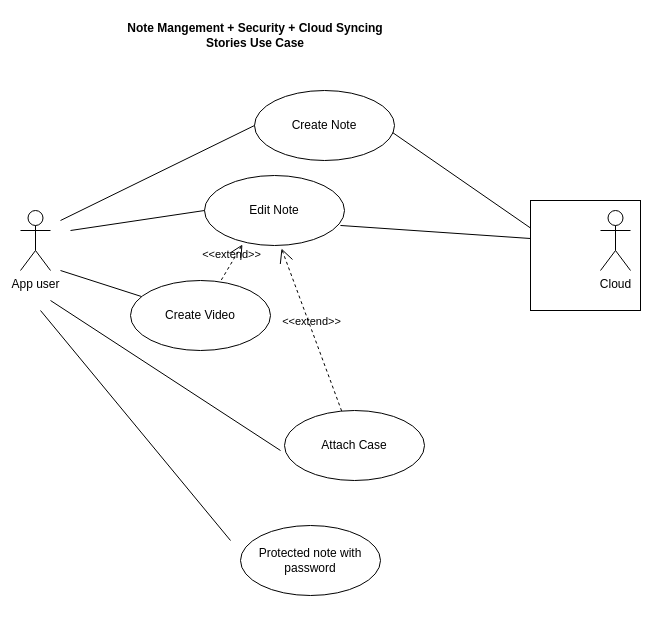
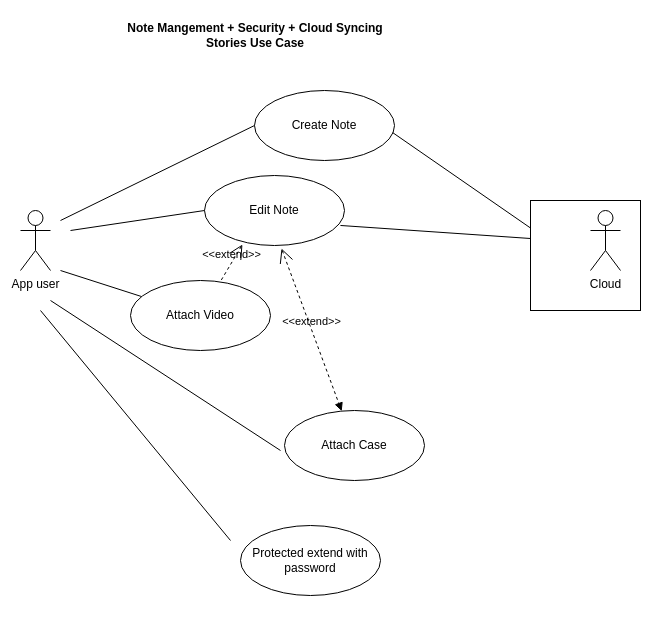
node "Cloud": moved (616, 241) -> (606, 241)
node "Create Video": label "Create Video" -> "Attach Video"
edge "Attach Case" -> "Edit Note": arrowhead none -> block
node "Protected note with password": label "Protected note with password" -> "Protected extend with password"
